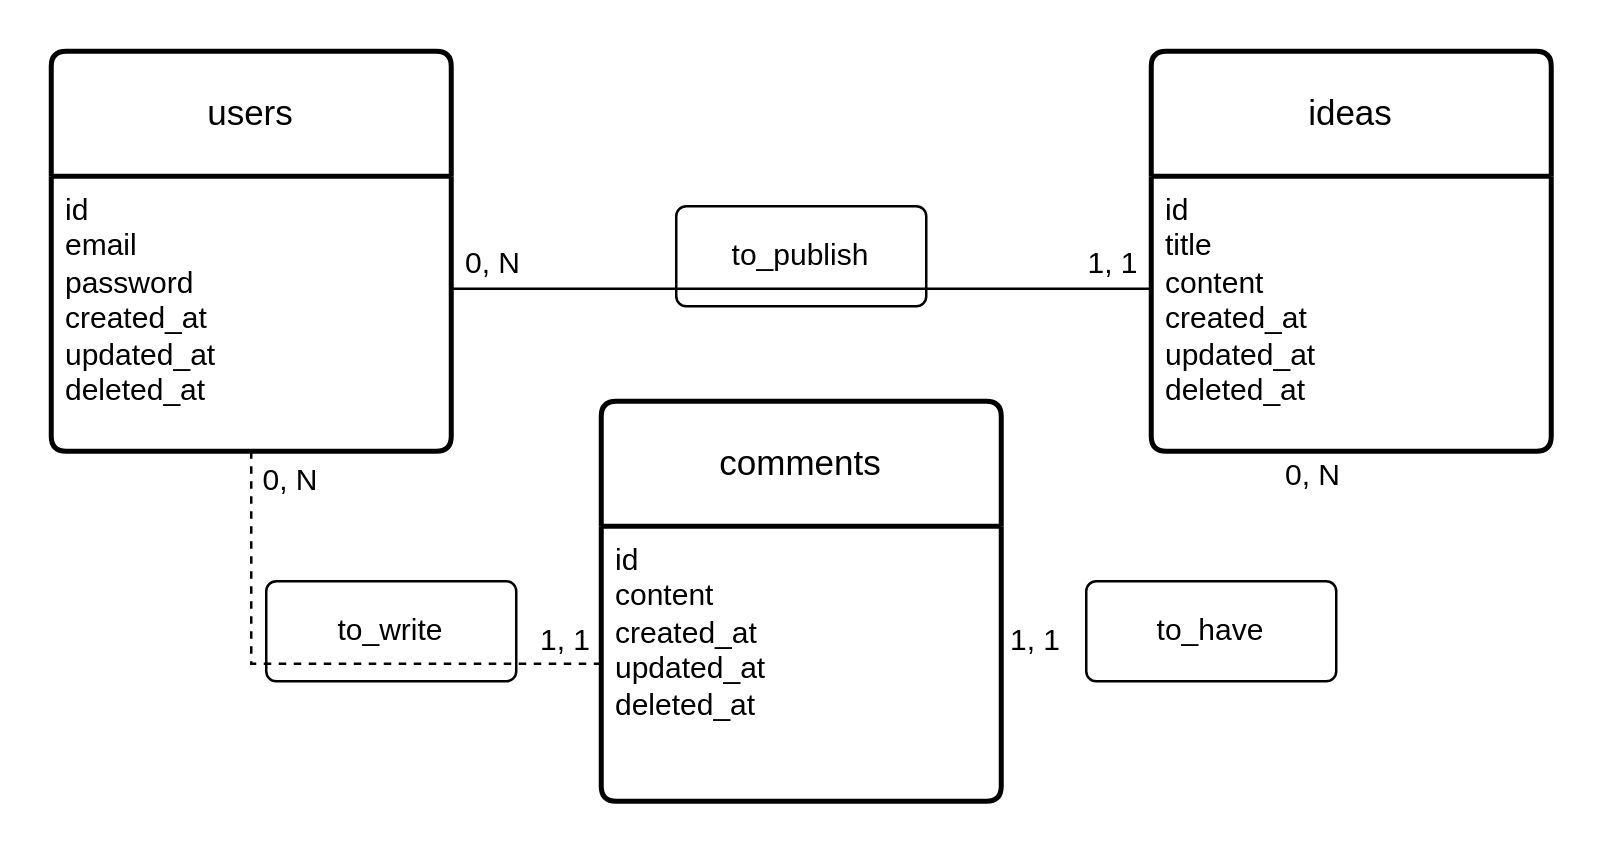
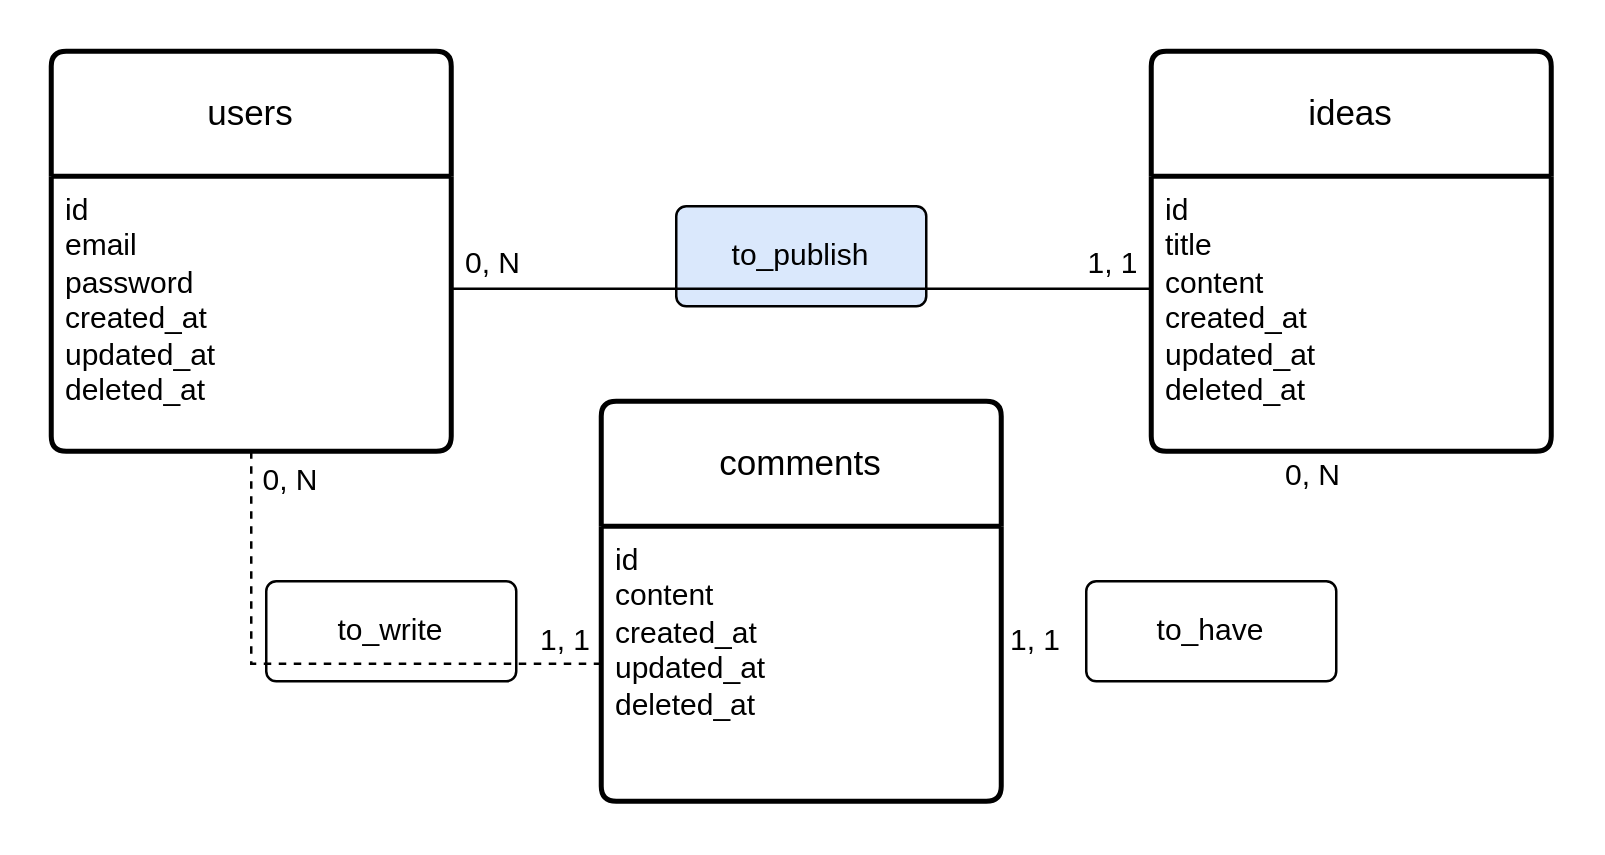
node "to_publish": fillcolor #ffffff -> #dae8fc
